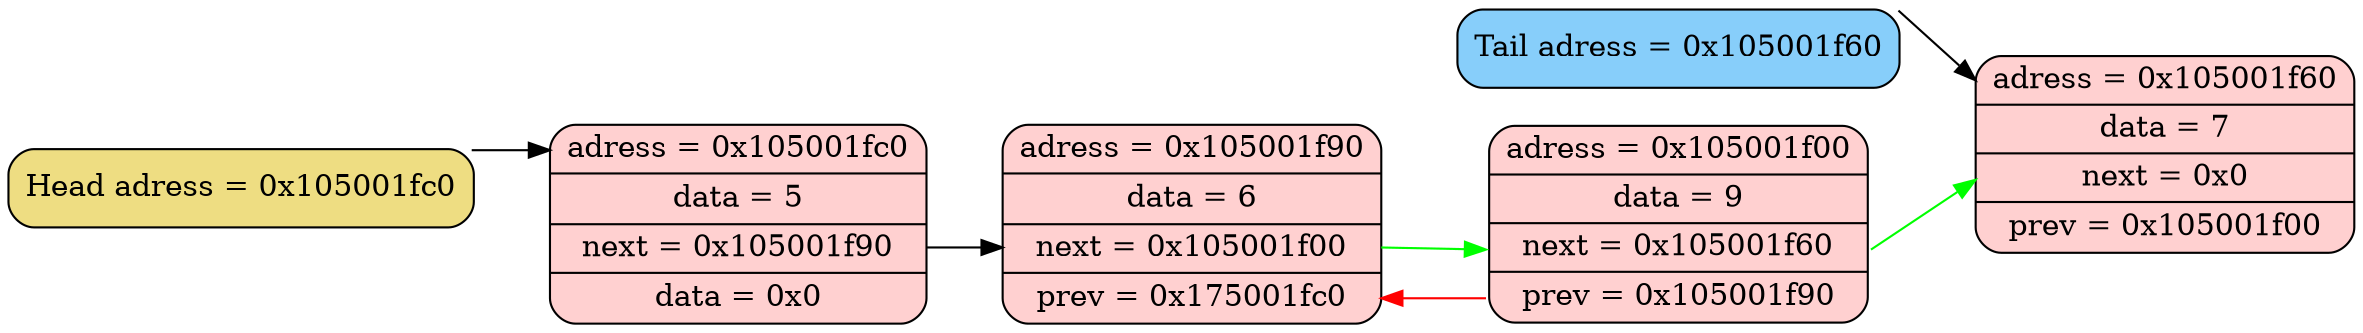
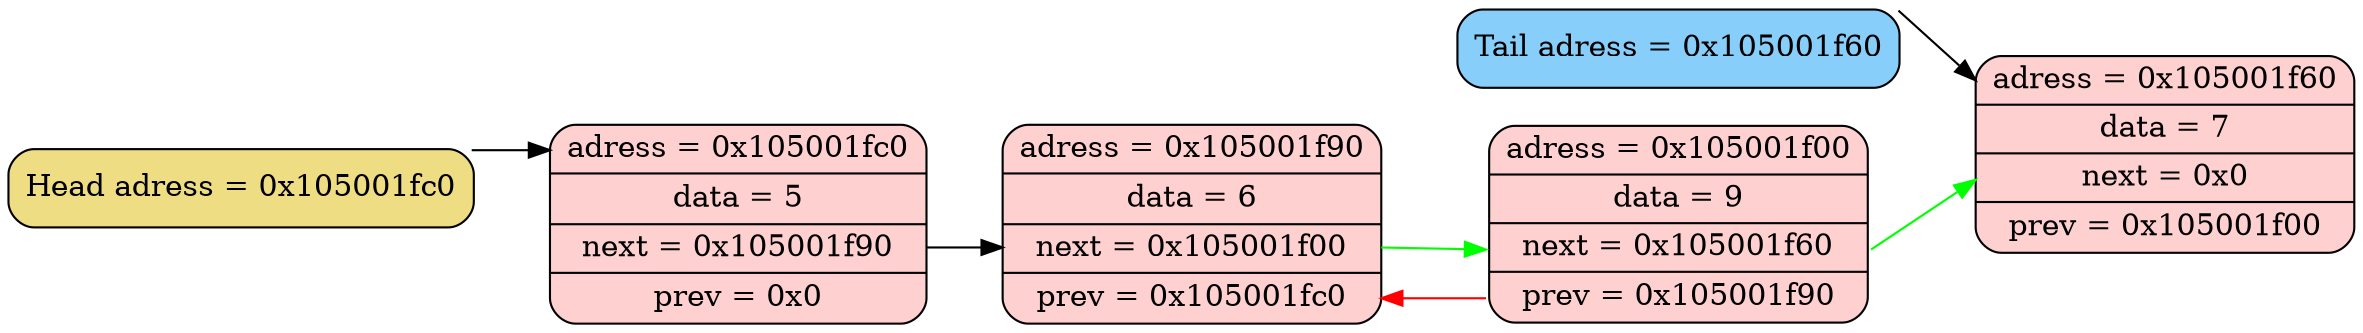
node "adress = 0x105001fc0": text "data = 0x0" -> "prev = 0x0"
node "adress = 0x105001f90": text "prev = 0x175001fc0" -> "prev = 0x105001fc0"
